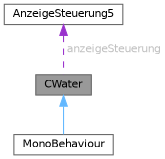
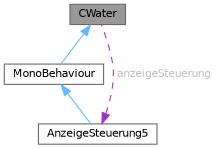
edge "AnzeigeSteuerung5" -> "MonoBehaviour": added
